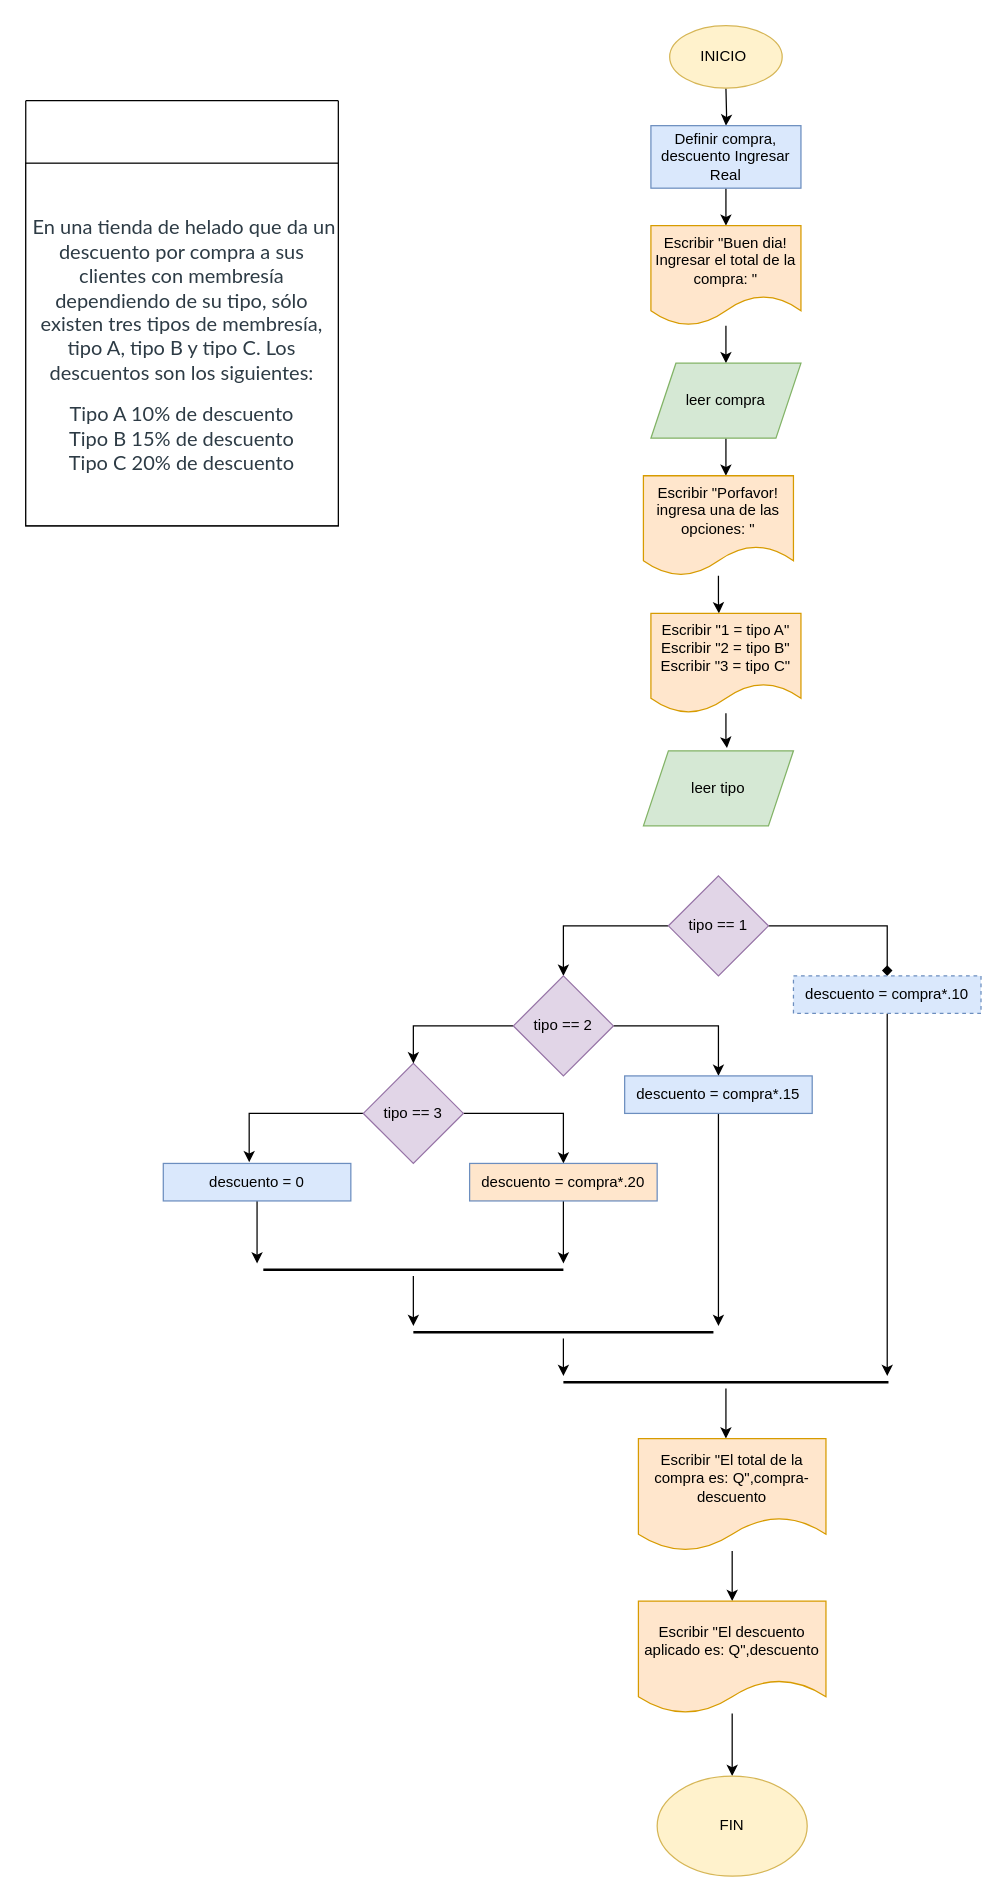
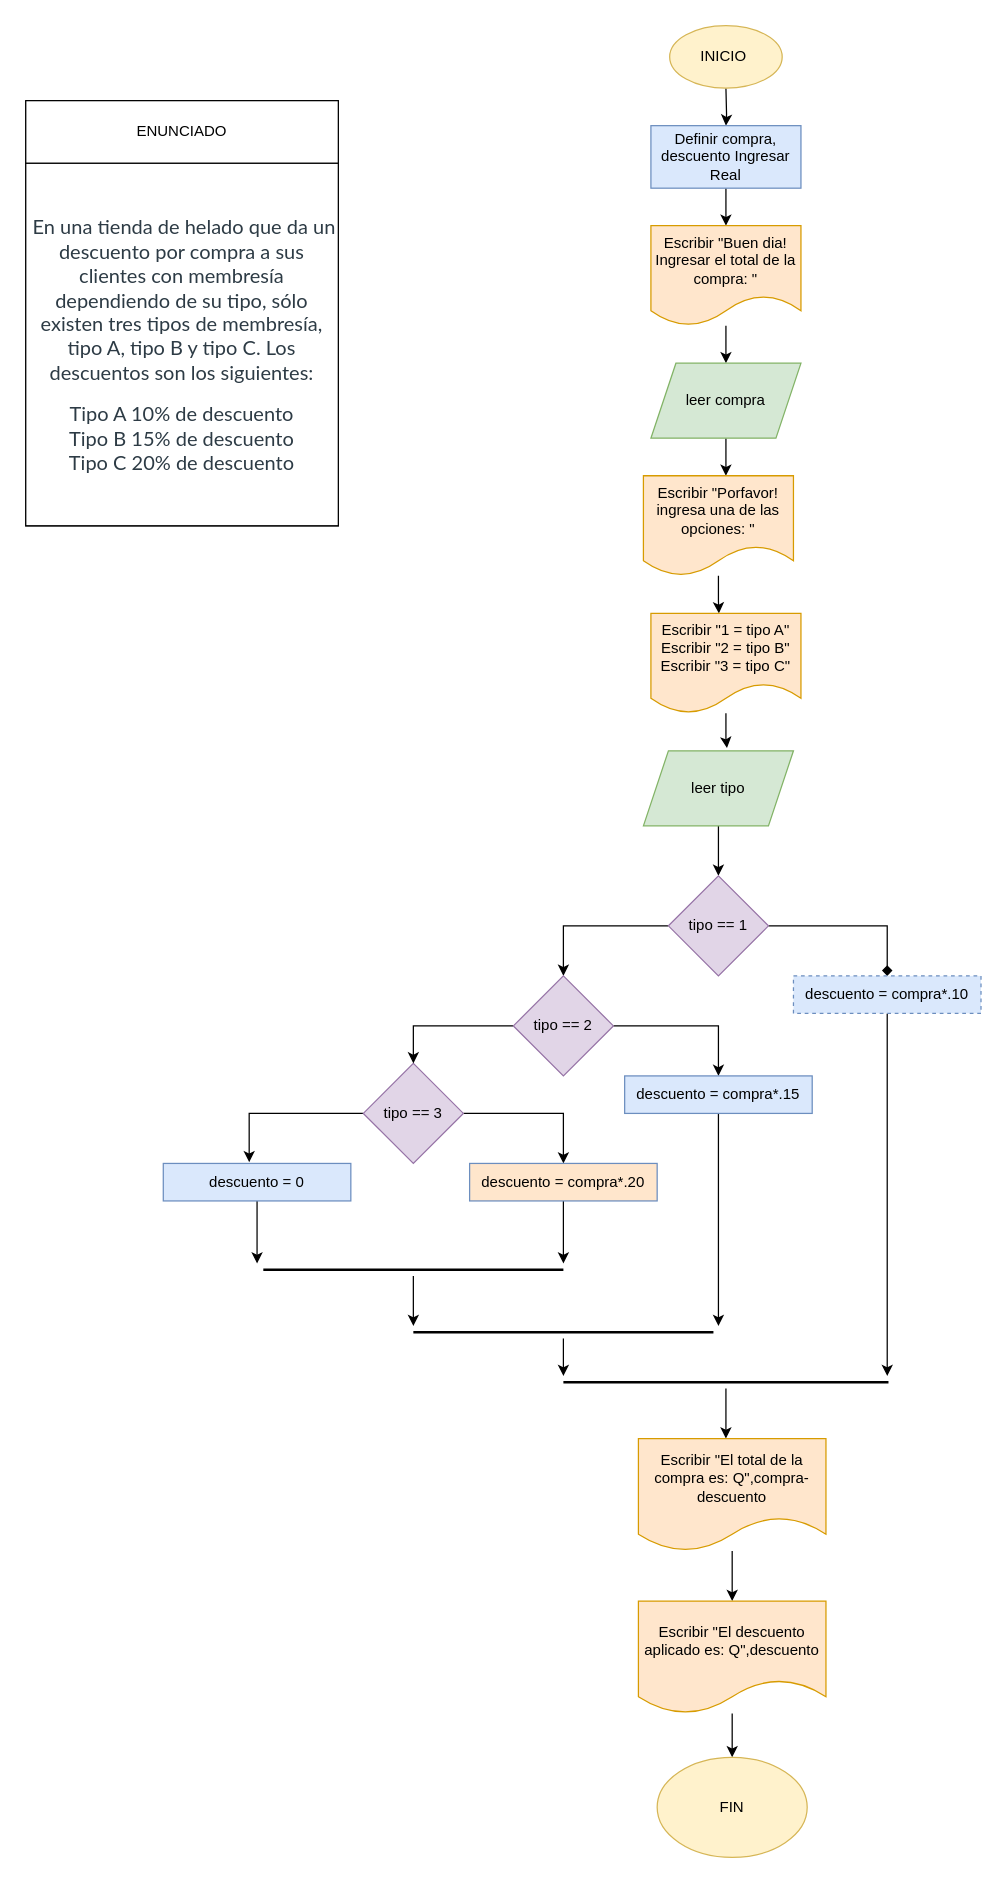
node "ENUNCIADO": added
edge "leer tipo" -> "tipo == 1": added
node "FIN": moved (732, 1826) -> (732, 1807)
